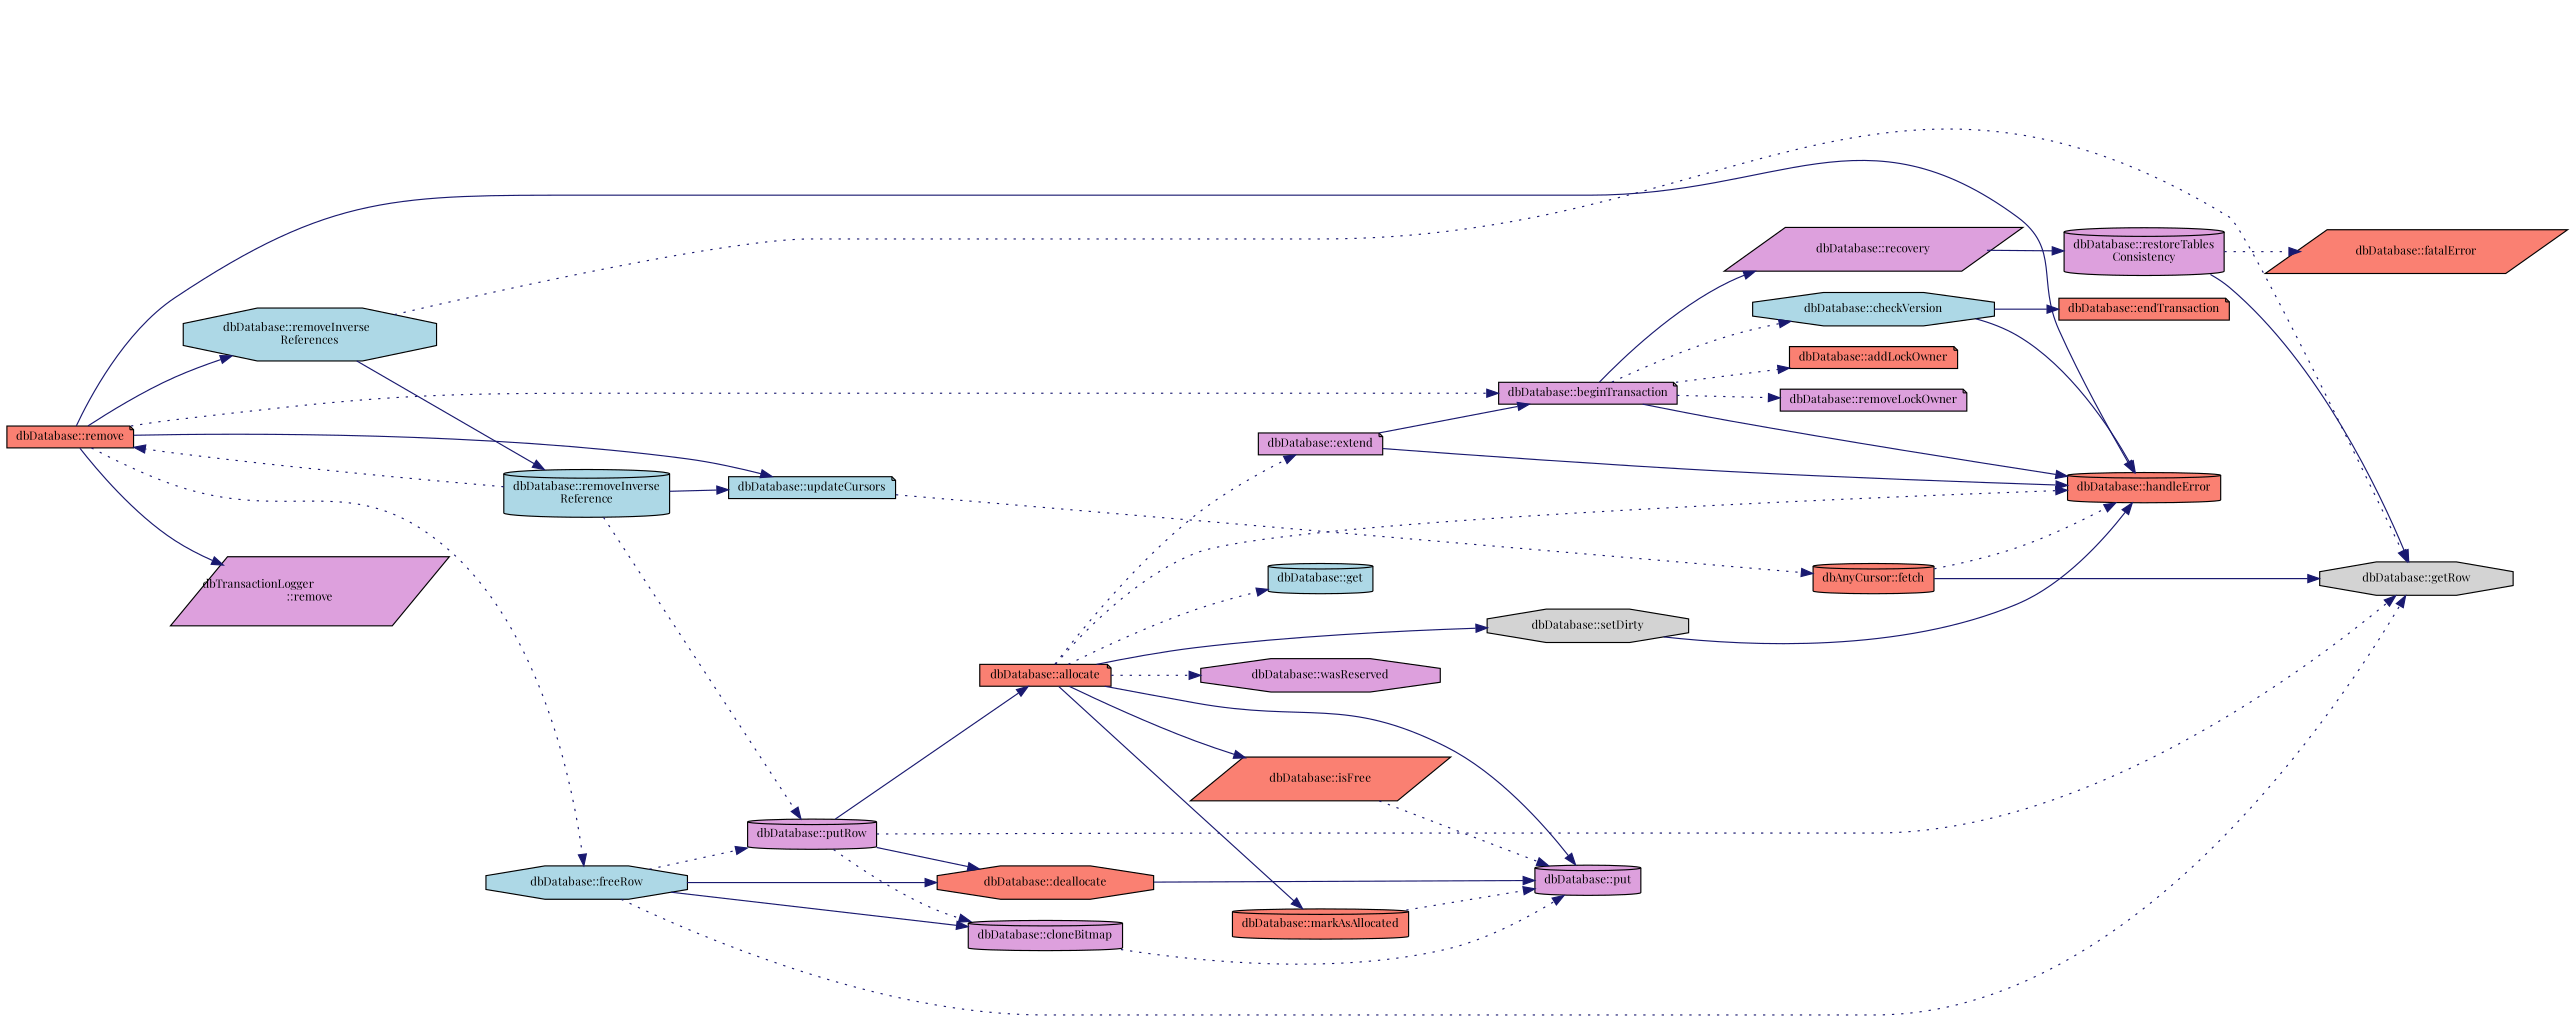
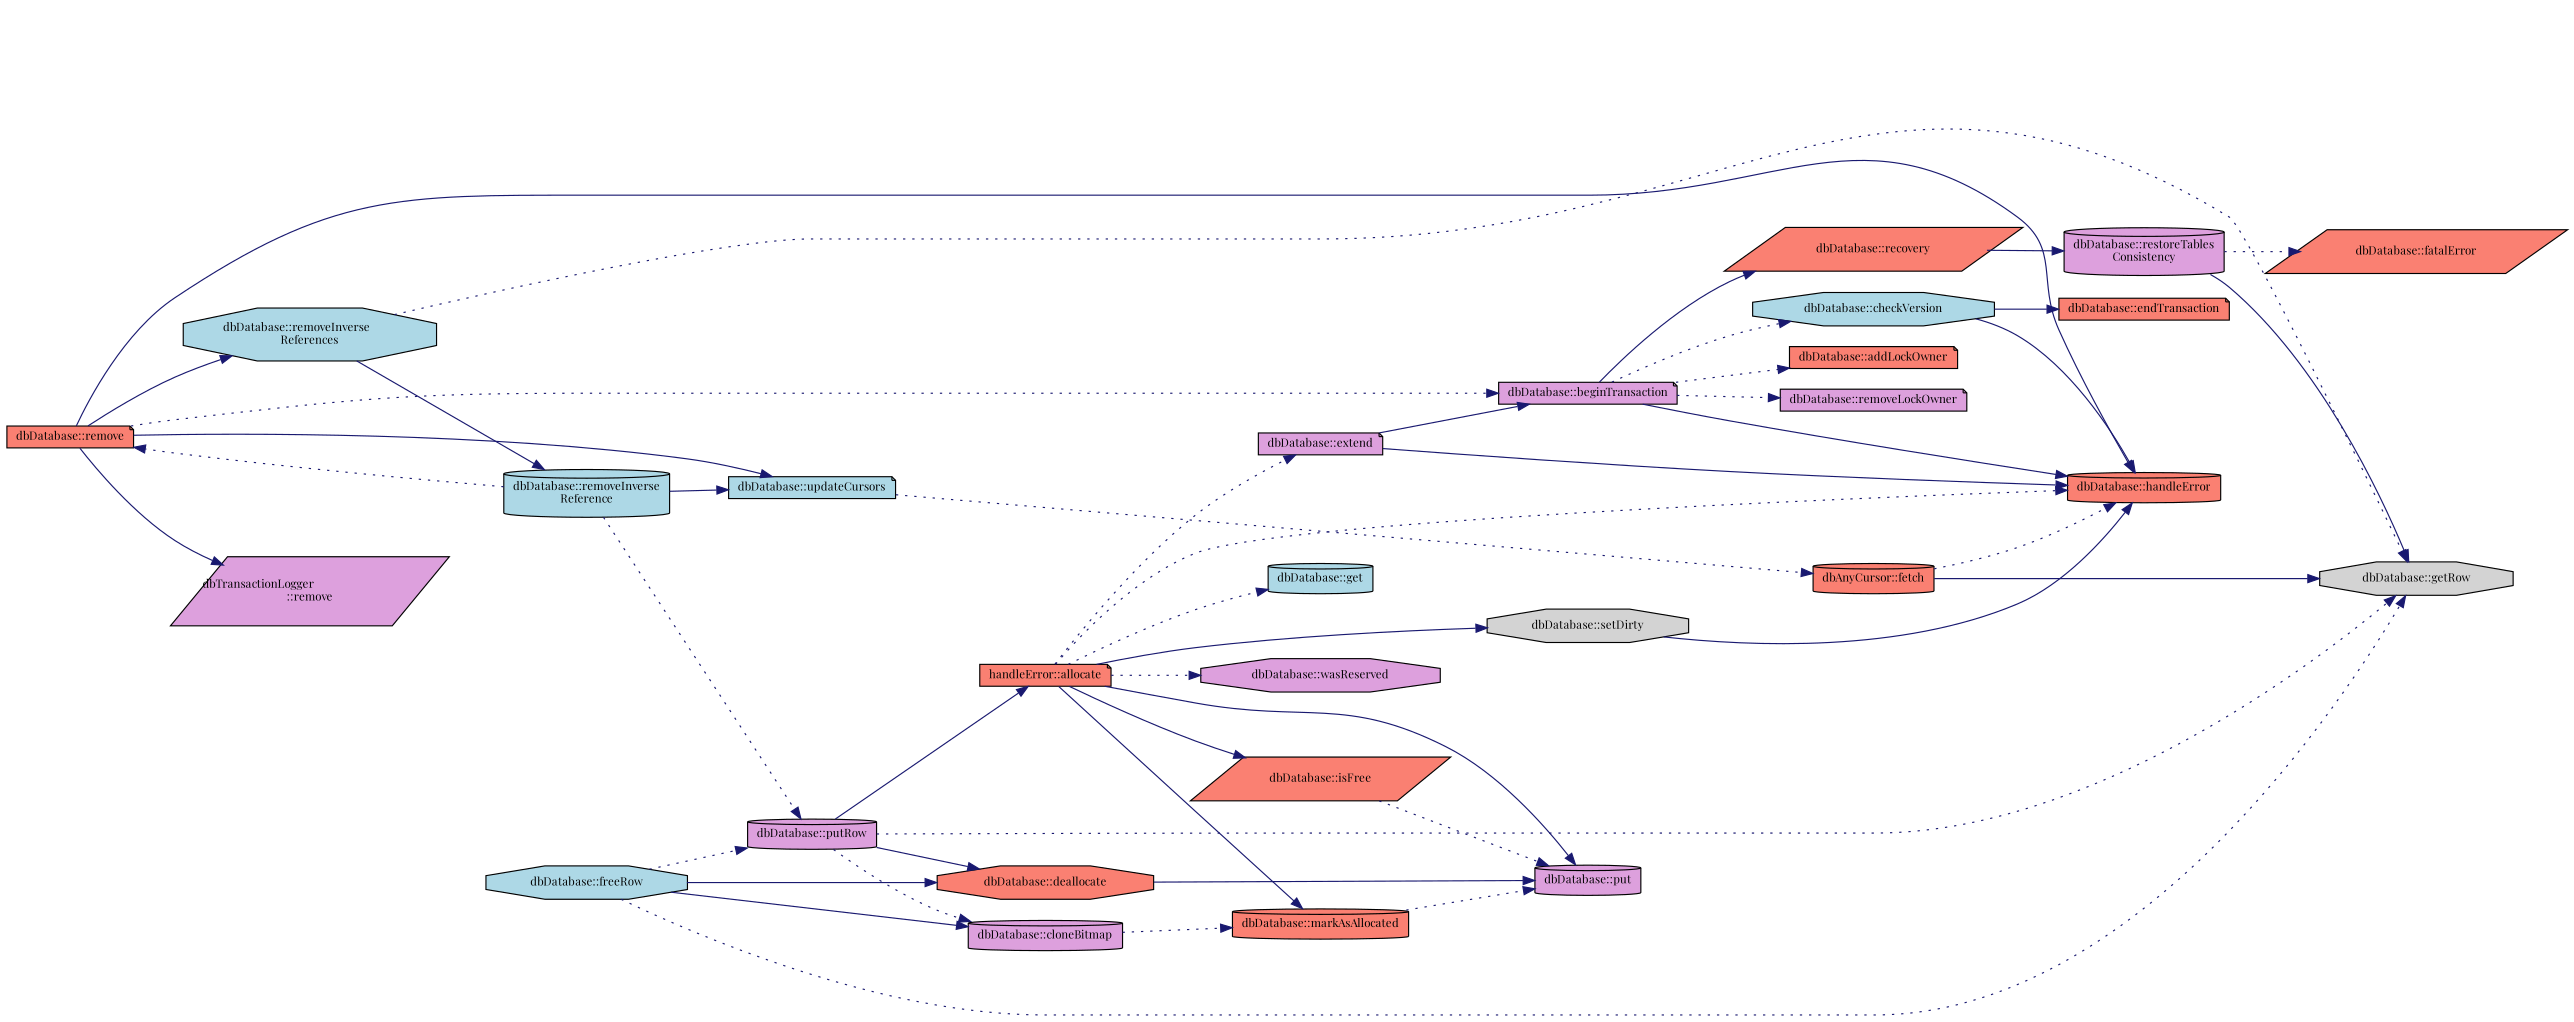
node "dbDatabase::recovery": fillcolor plum -> salmon
edge "dbDatabase::remove" -> "dbDatabase::freeRow": removed
node "dbDatabase::allocate": label "dbDatabase::allocate" -> "handleError::allocate"
edge "dbDatabase::cloneBitmap" -> "dbDatabase::put": now "dbDatabase::cloneBitmap" -> "dbDatabase::markAsAllocated"
